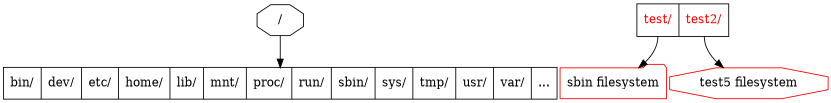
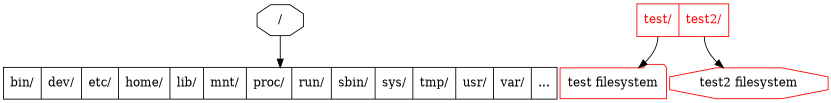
node "test/": color black -> red
node "sbin filesystem": label "sbin filesystem" -> "test filesystem"
node "test5 filesystem": label "test5 filesystem" -> "test2 filesystem"
